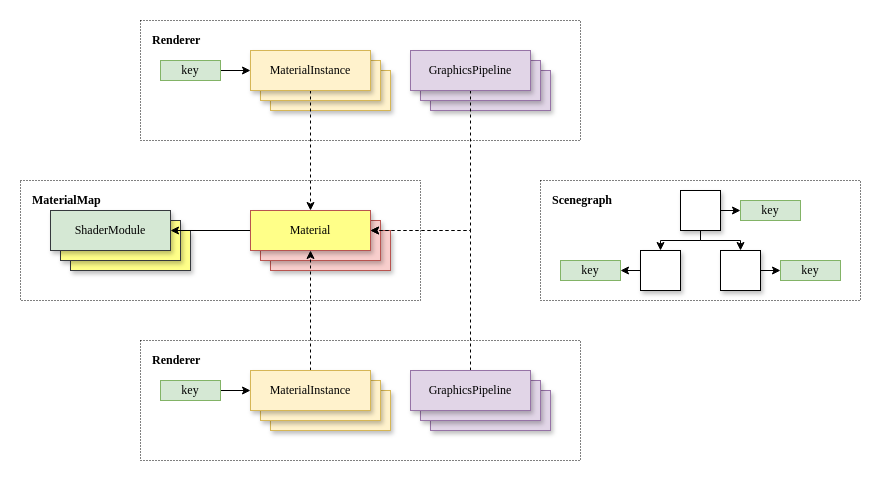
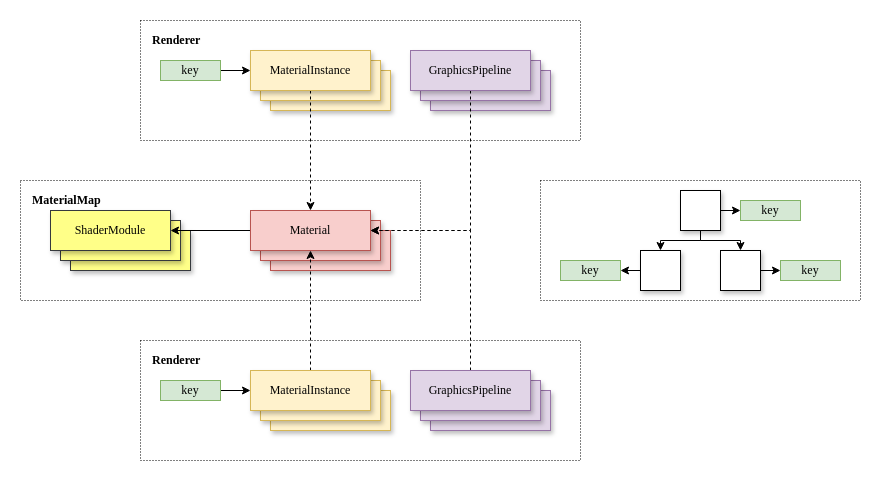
node "Scenegraph": removed
node "ShaderModule": fillcolor #d5e8d4 -> #ffff88
node "Material": fillcolor #ffff88 -> #f8cecc
